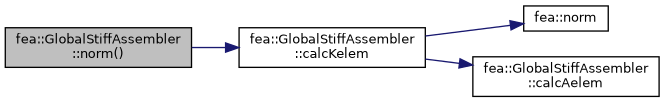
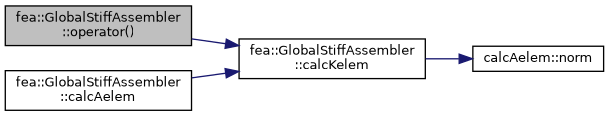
node "fea::norm": label "fea::norm" -> "calcAelem::norm"
node "fea::GlobalStiffAssembler ::norm()": label "fea::GlobalStiffAssembler ::norm()" -> "fea::GlobalStiffAssembler ::operator()"
edge "fea::GlobalStiffAssembler ::calcKelem" -> "fea::GlobalStiffAssembler ::calcAelem": reversed
